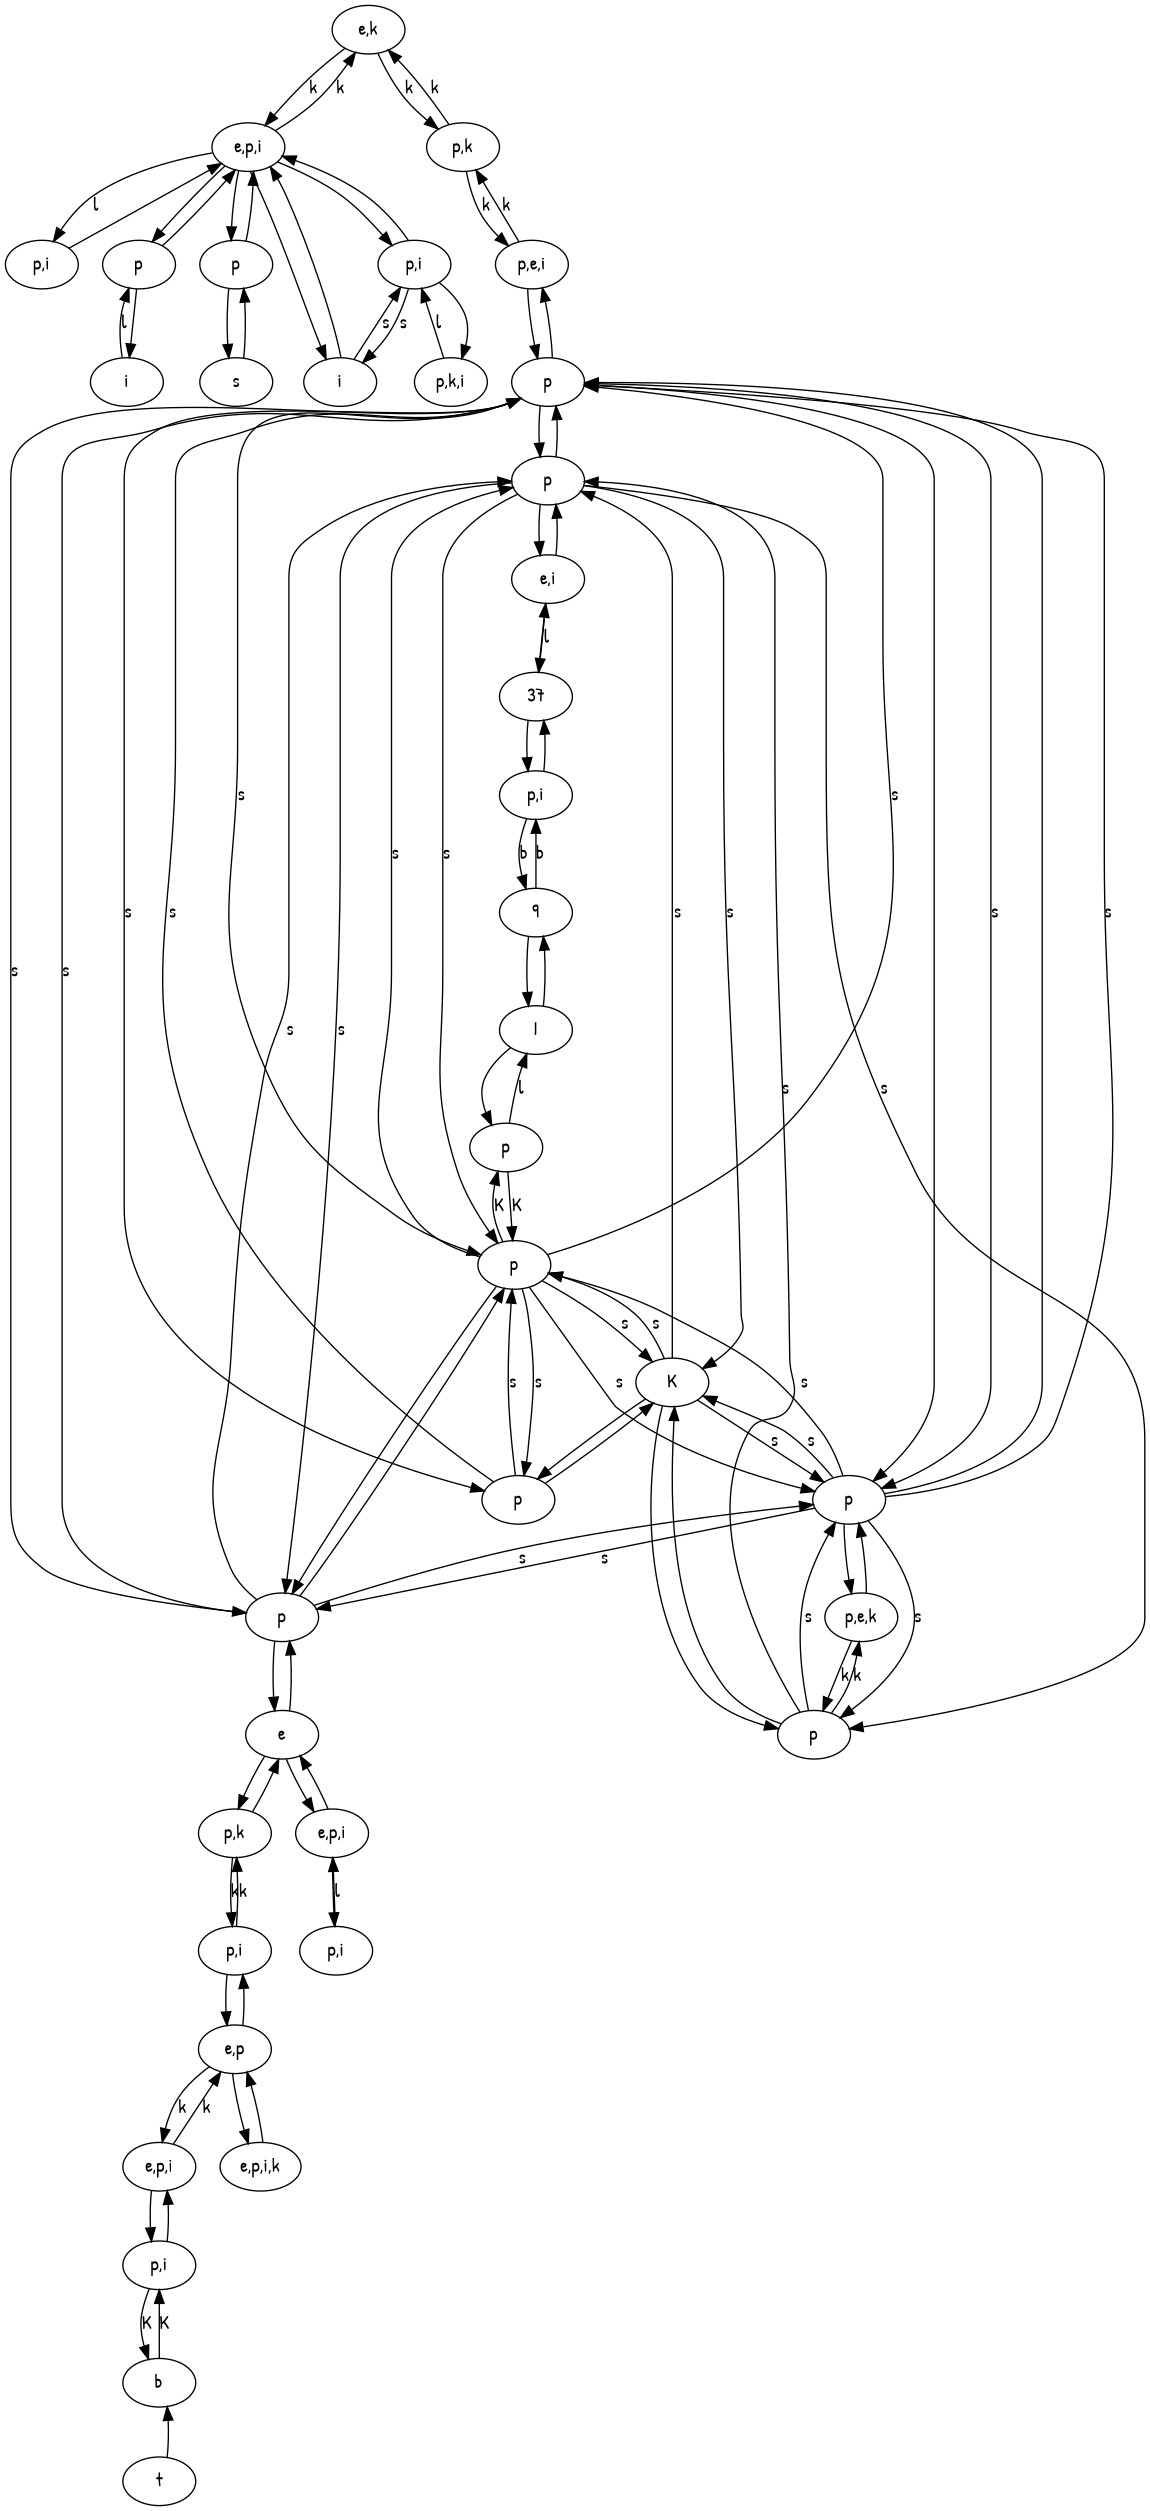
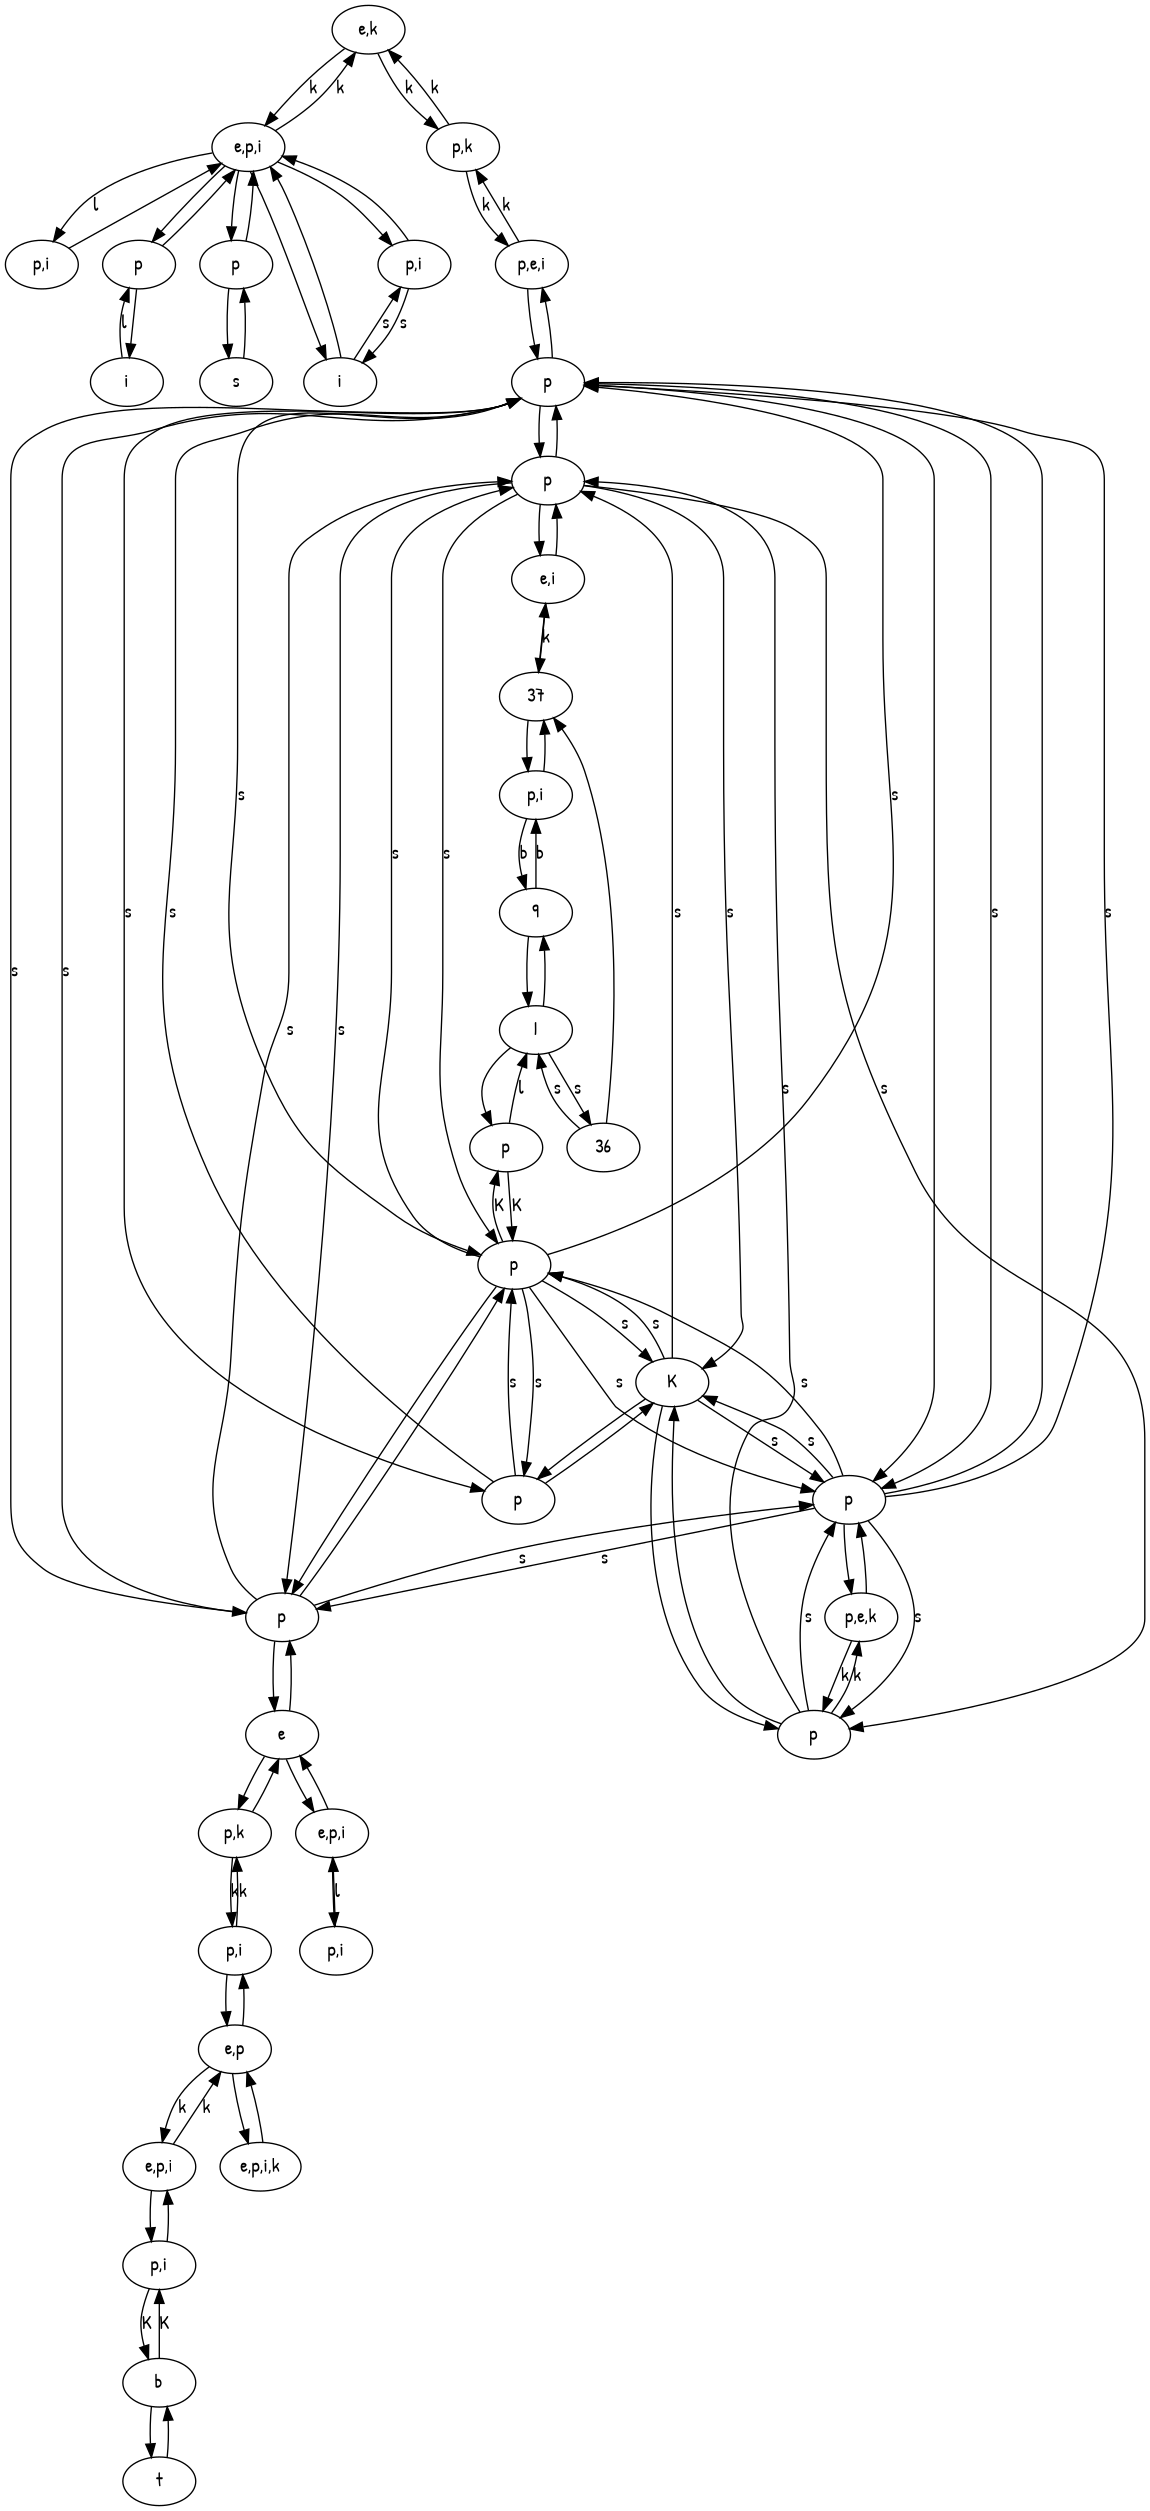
node "p,k,i": removed
edge "e,i" -> "37": label "l" -> "k"
node "36": added
edge "b" -> "t": added
